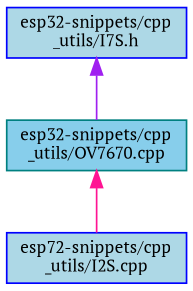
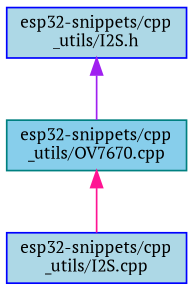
node "esp32-snippets/cpp _utils/I7S.h": label "esp32-snippets/cpp _utils/I7S.h" -> "esp32-snippets/cpp _utils/I2S.h"
node "esp72-snippets/cpp _utils/I2S.cpp": label "esp72-snippets/cpp _utils/I2S.cpp" -> "esp32-snippets/cpp _utils/I2S.cpp"
